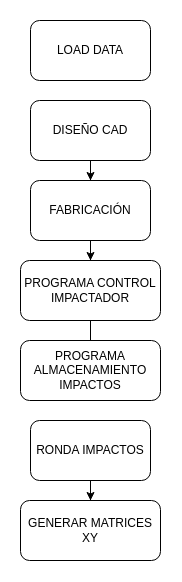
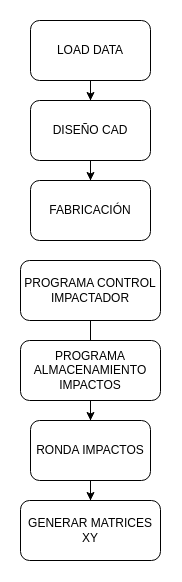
edge "LOAD DATA" -> "DISEÑO CAD": added
edge "FABRICACIÓN" -> "PROGRAMA CONTROL IMPACTADOR": removed
edge "PROGRAMA ALMACENAMIENTO IMPACTOS" -> "RONDA IMPACTOS": added
